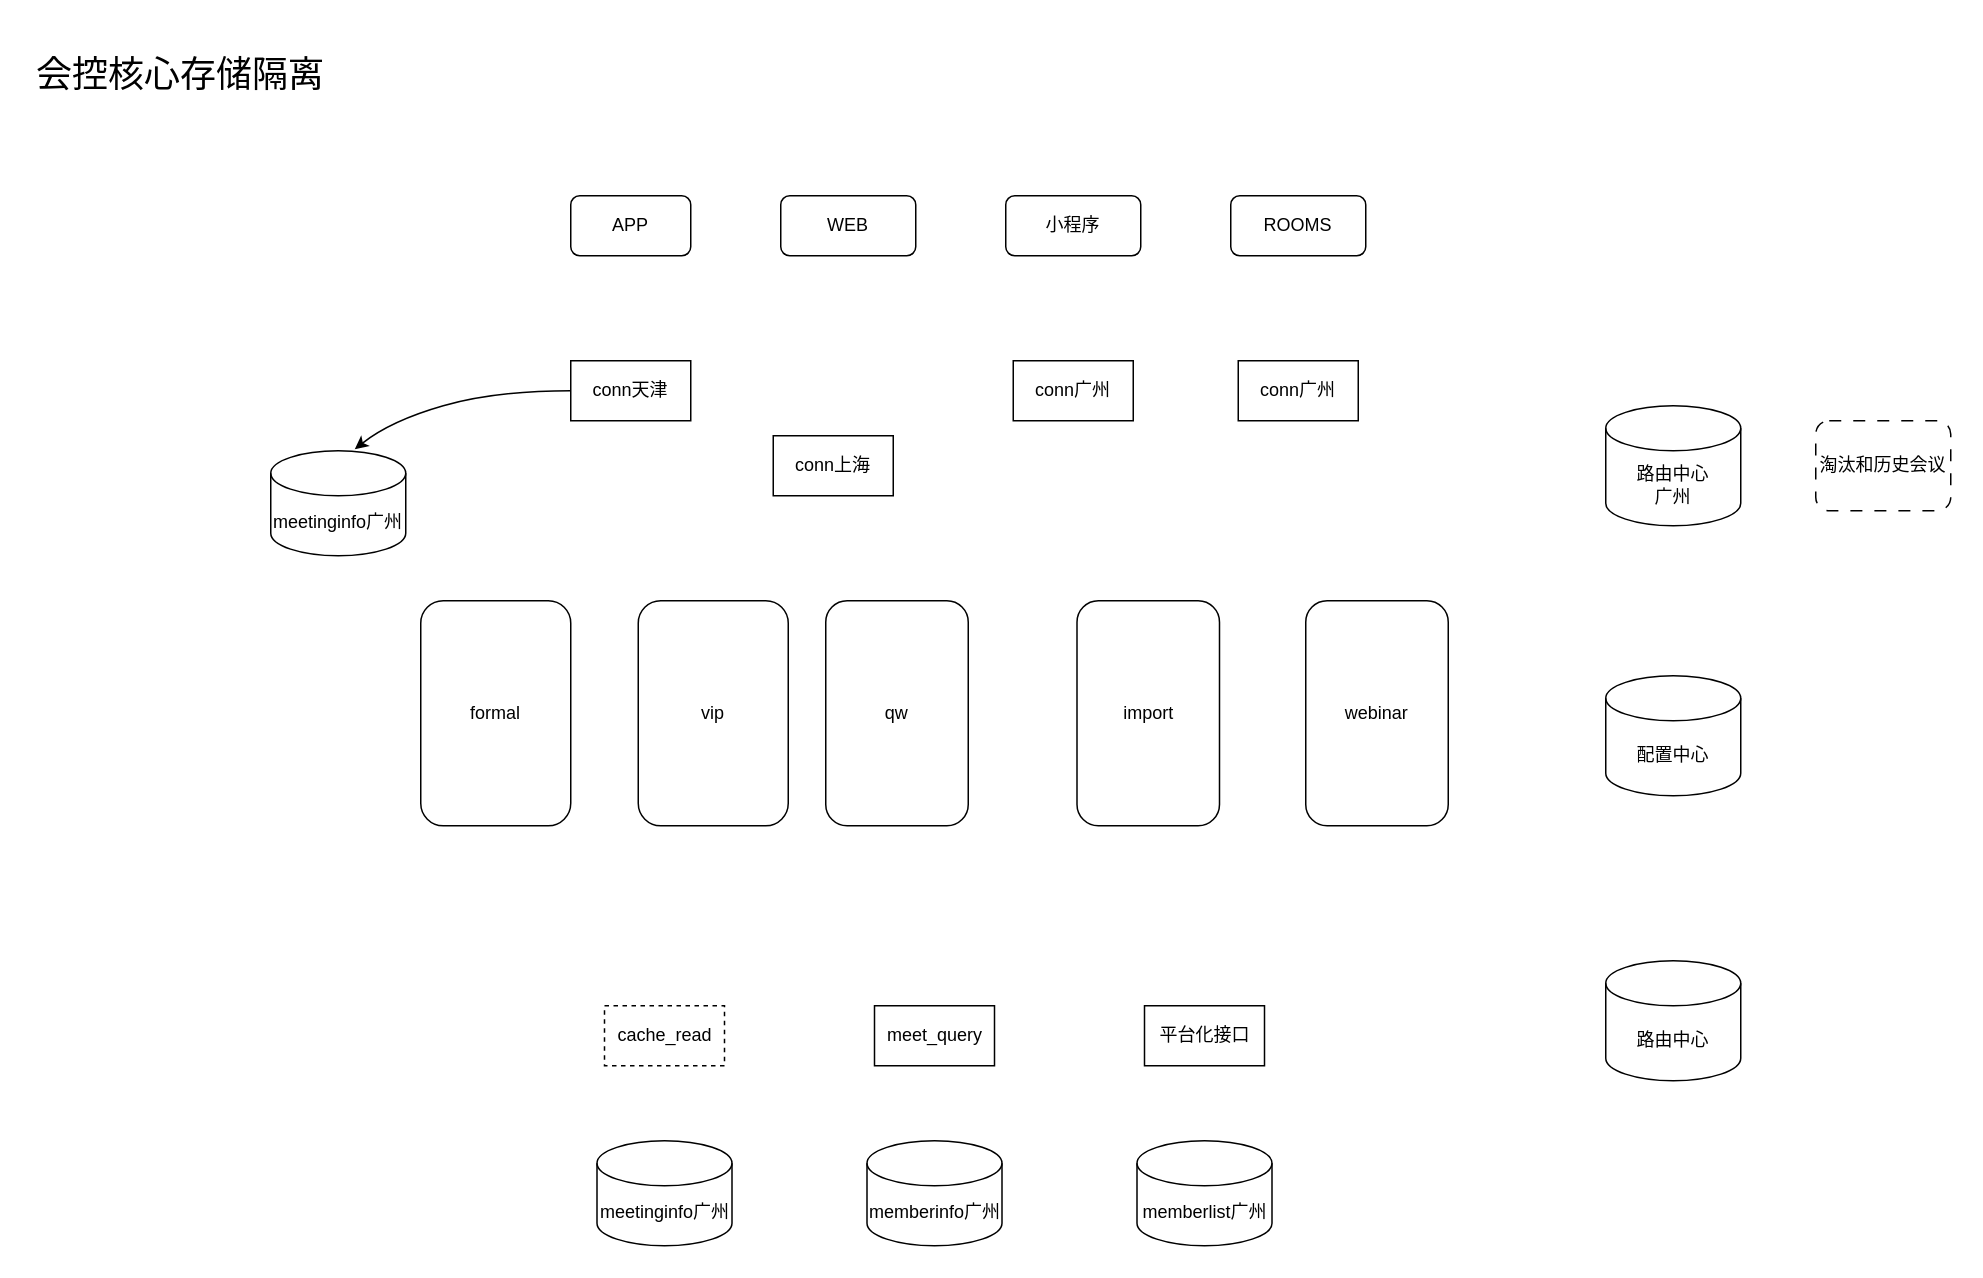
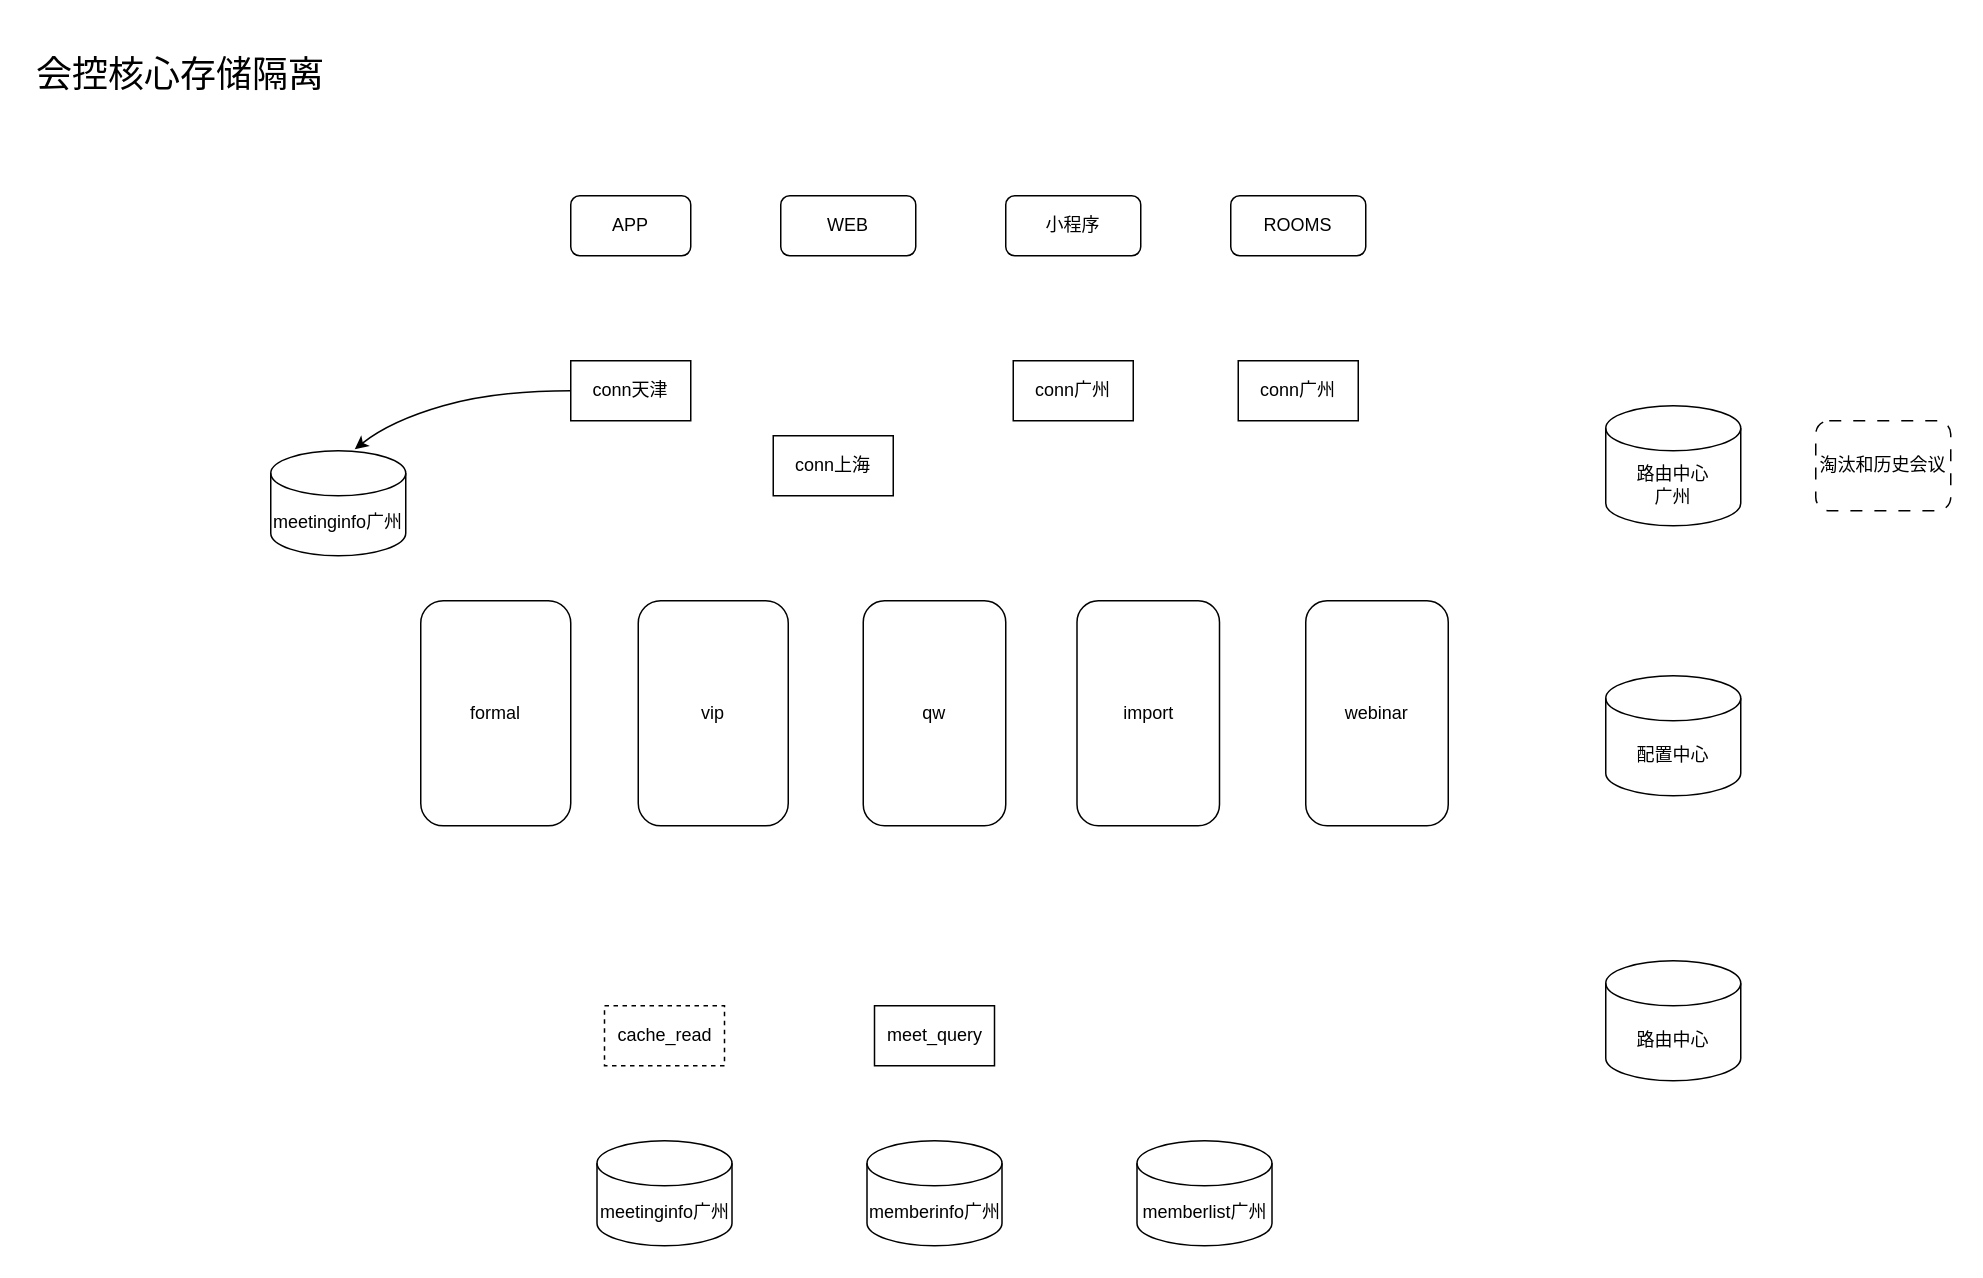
node "qw": moved (897, 713) -> (935, 713)
node "平台化接口": removed
